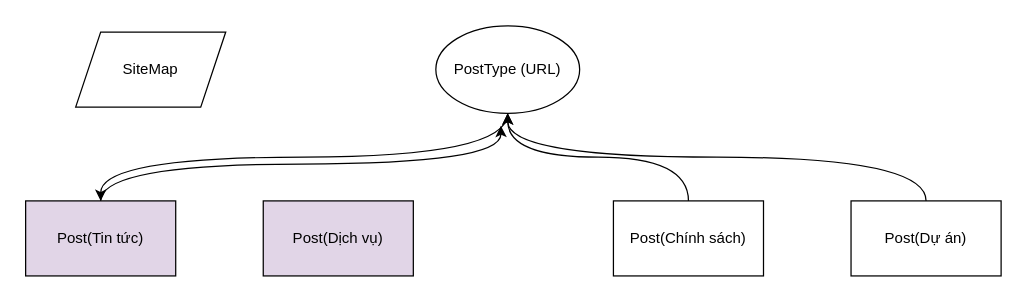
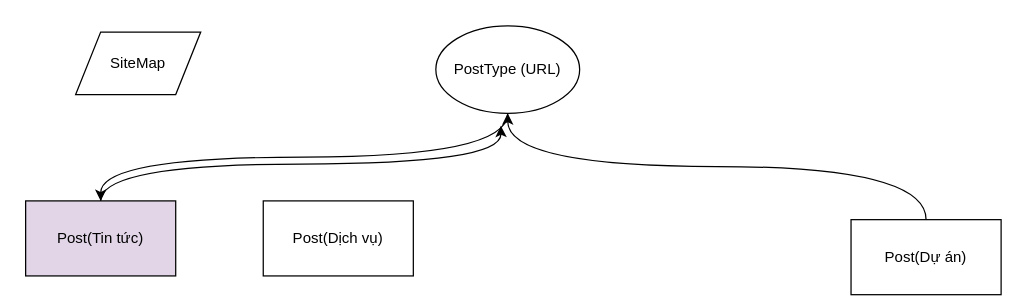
node "SiteMap": size 150x75 -> 125x63
edge "Post(Chính sách)" -> "PostType (URL)": removed
node "Post(Dịch vụ)": fillcolor #e1d5e7 -> #ffffff
node "Post(Chính sách)": removed
node "Post(Dự án)": moved (926, 238) -> (926, 257)
